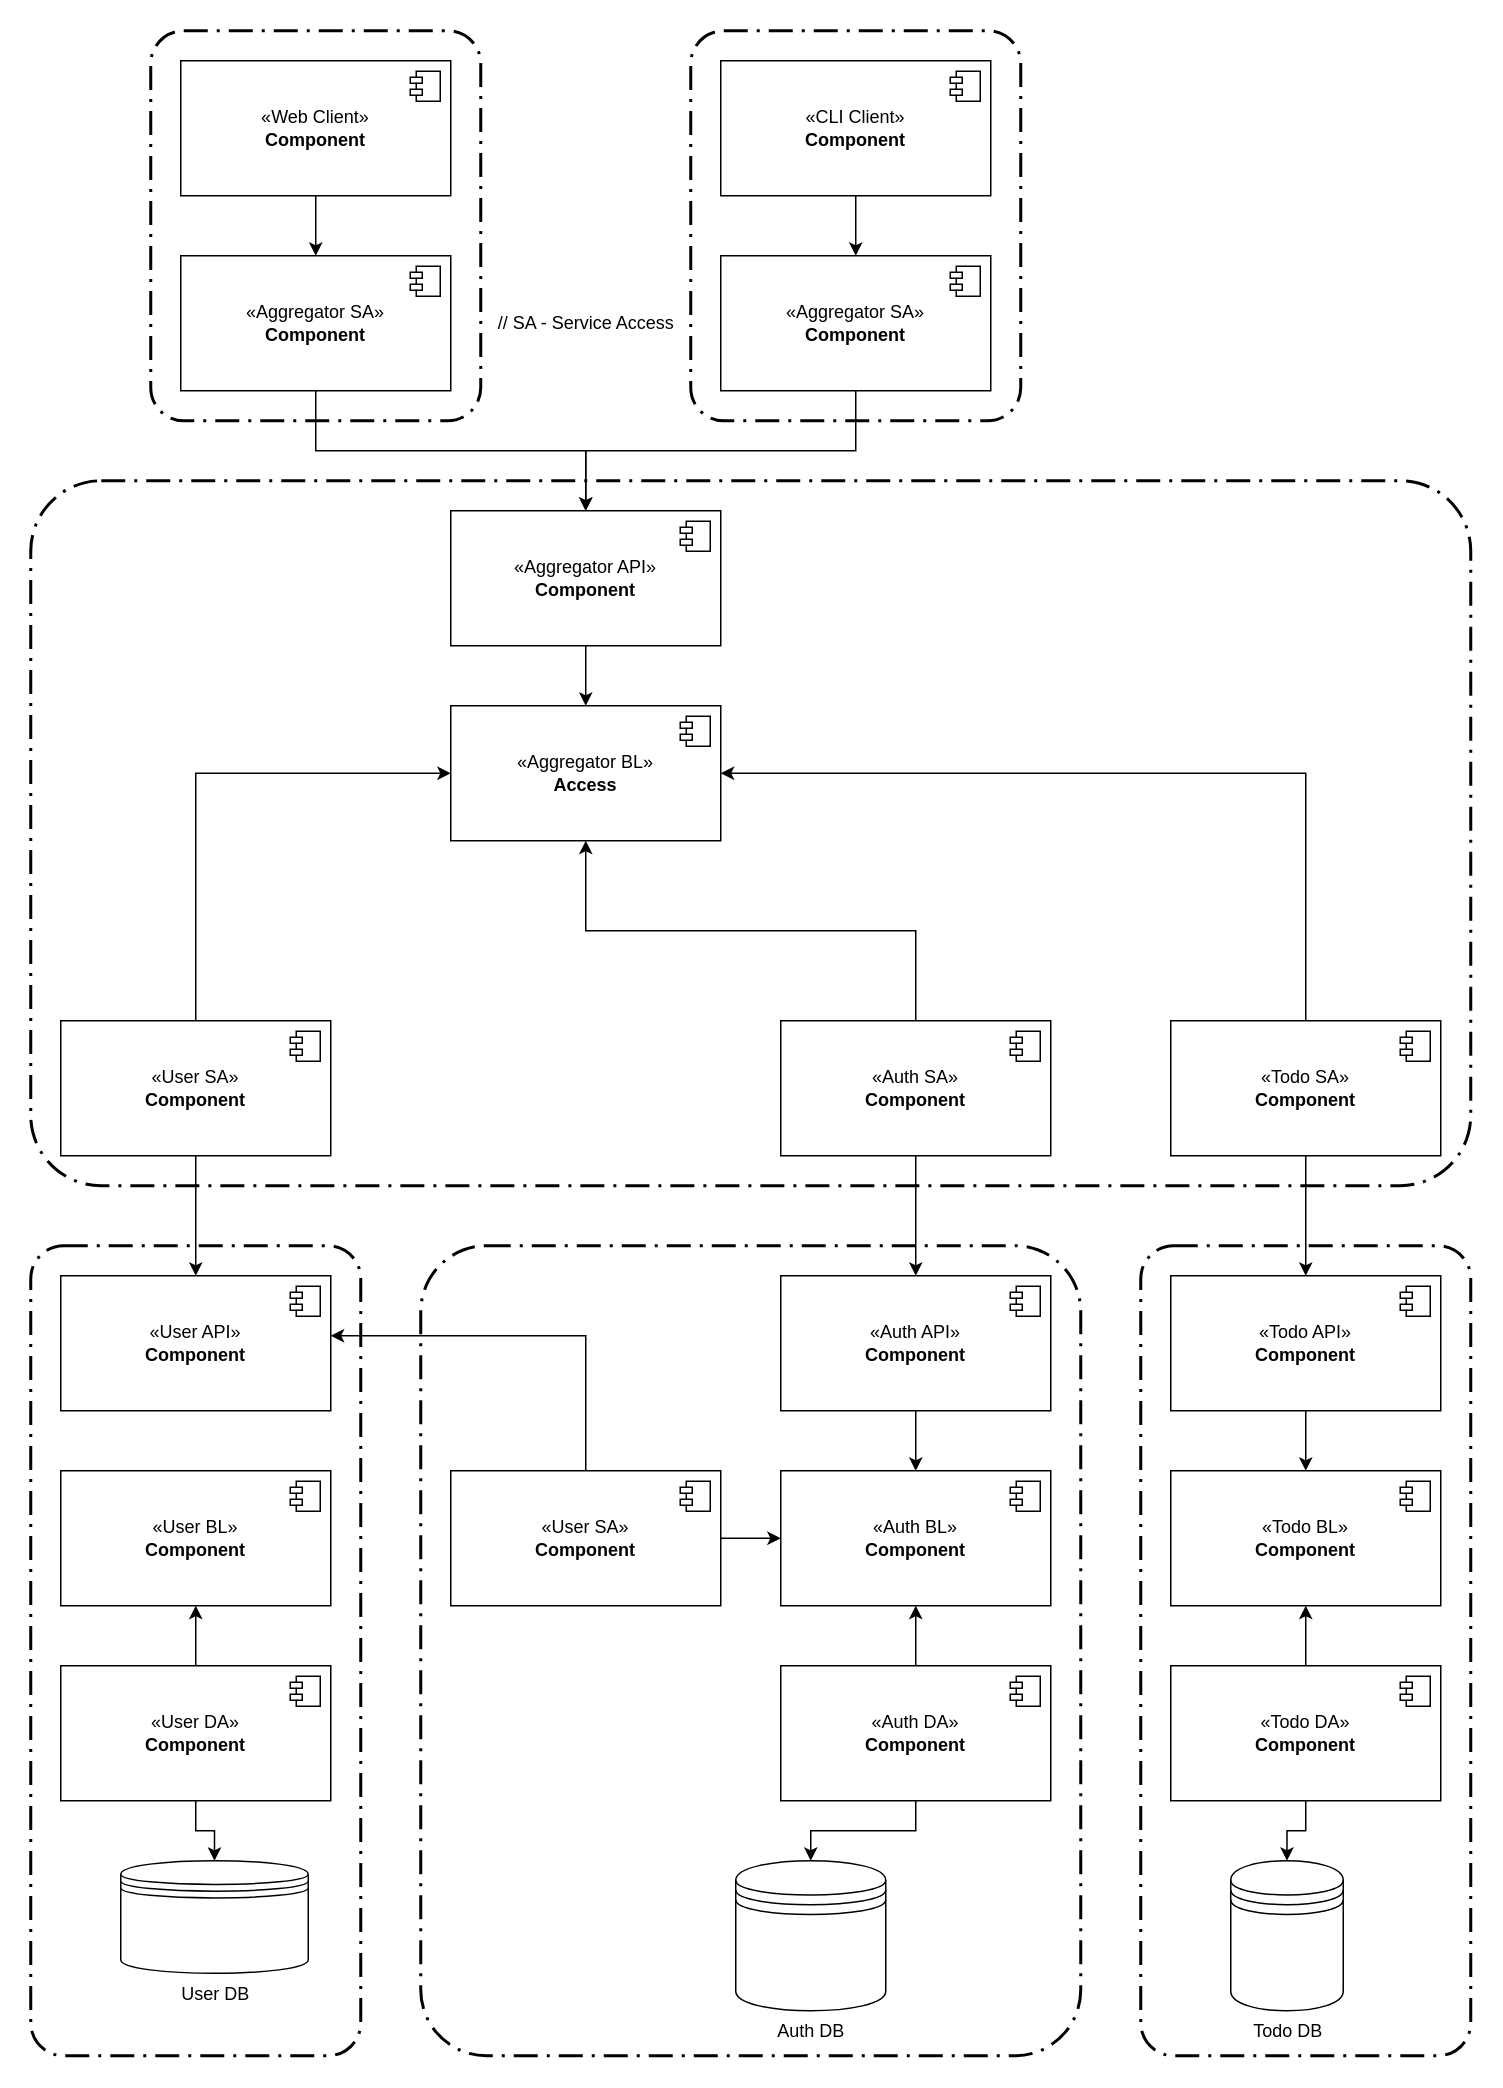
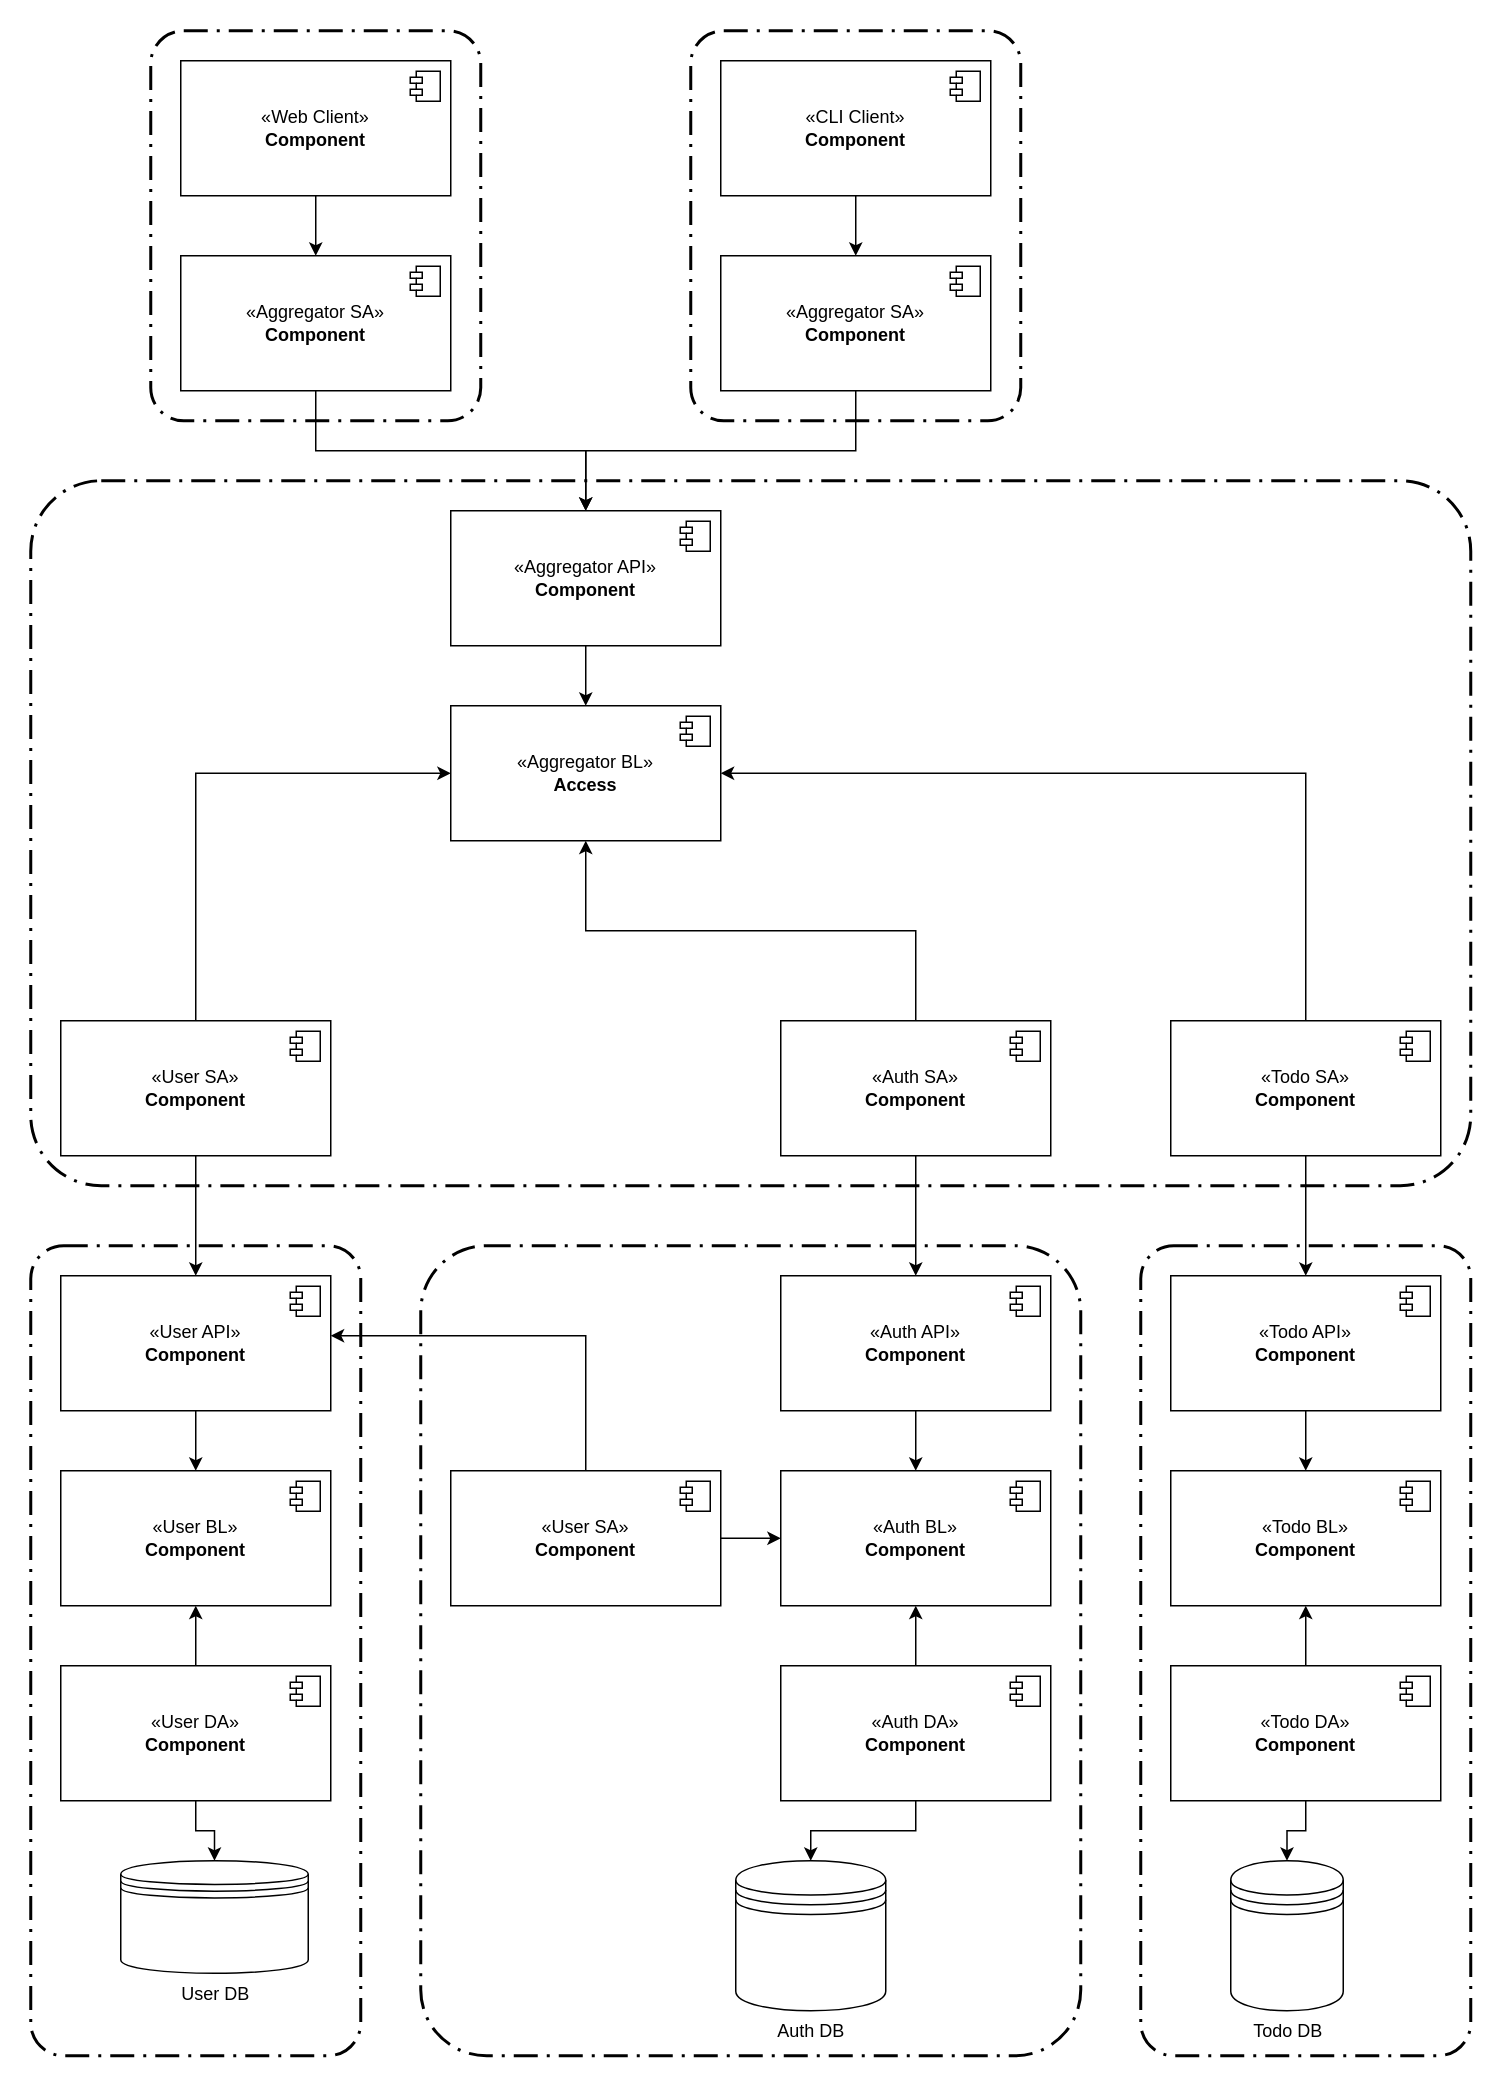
node "// SA - Service Access": removed
edge "«User API» Component" -> "«User BL» Component": added
